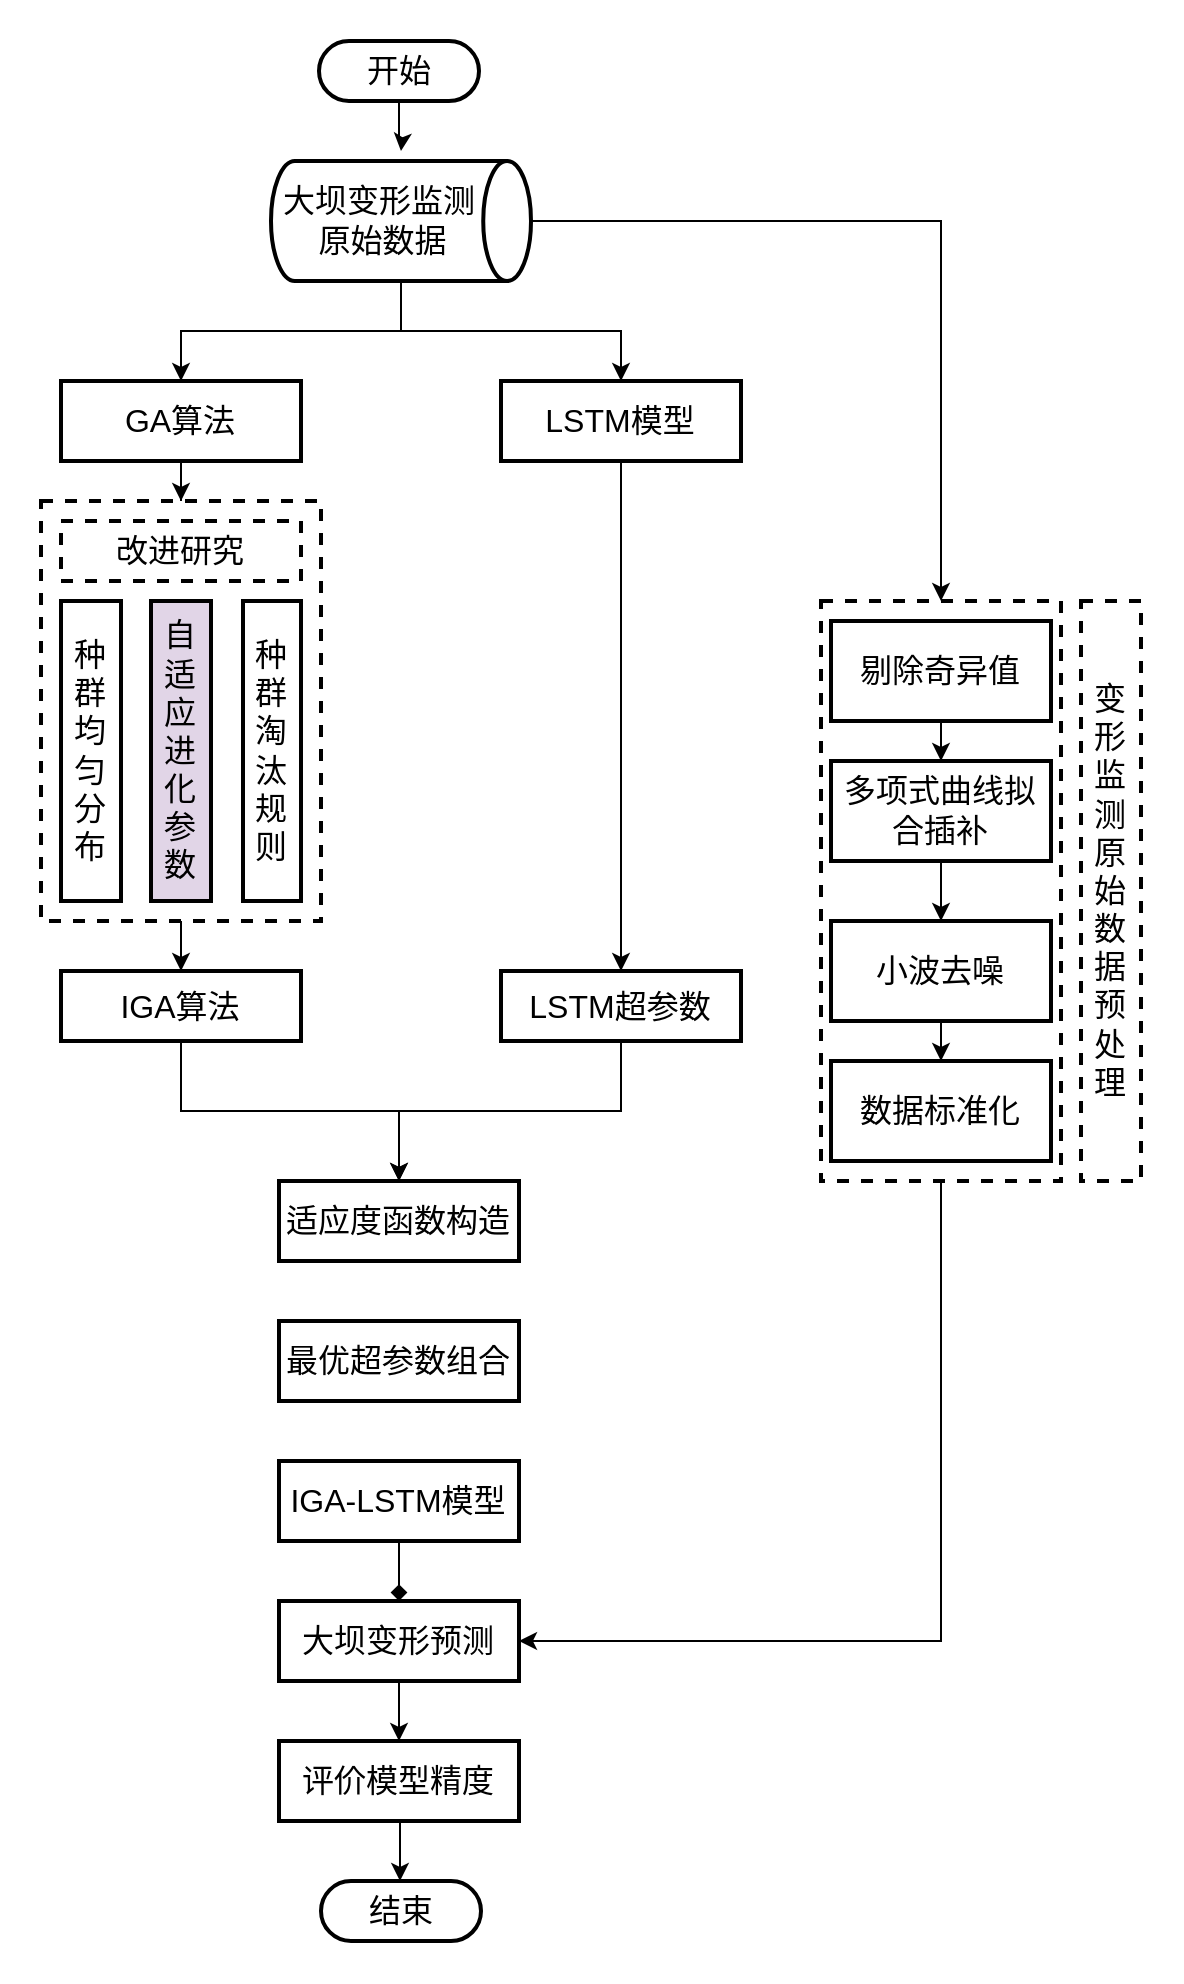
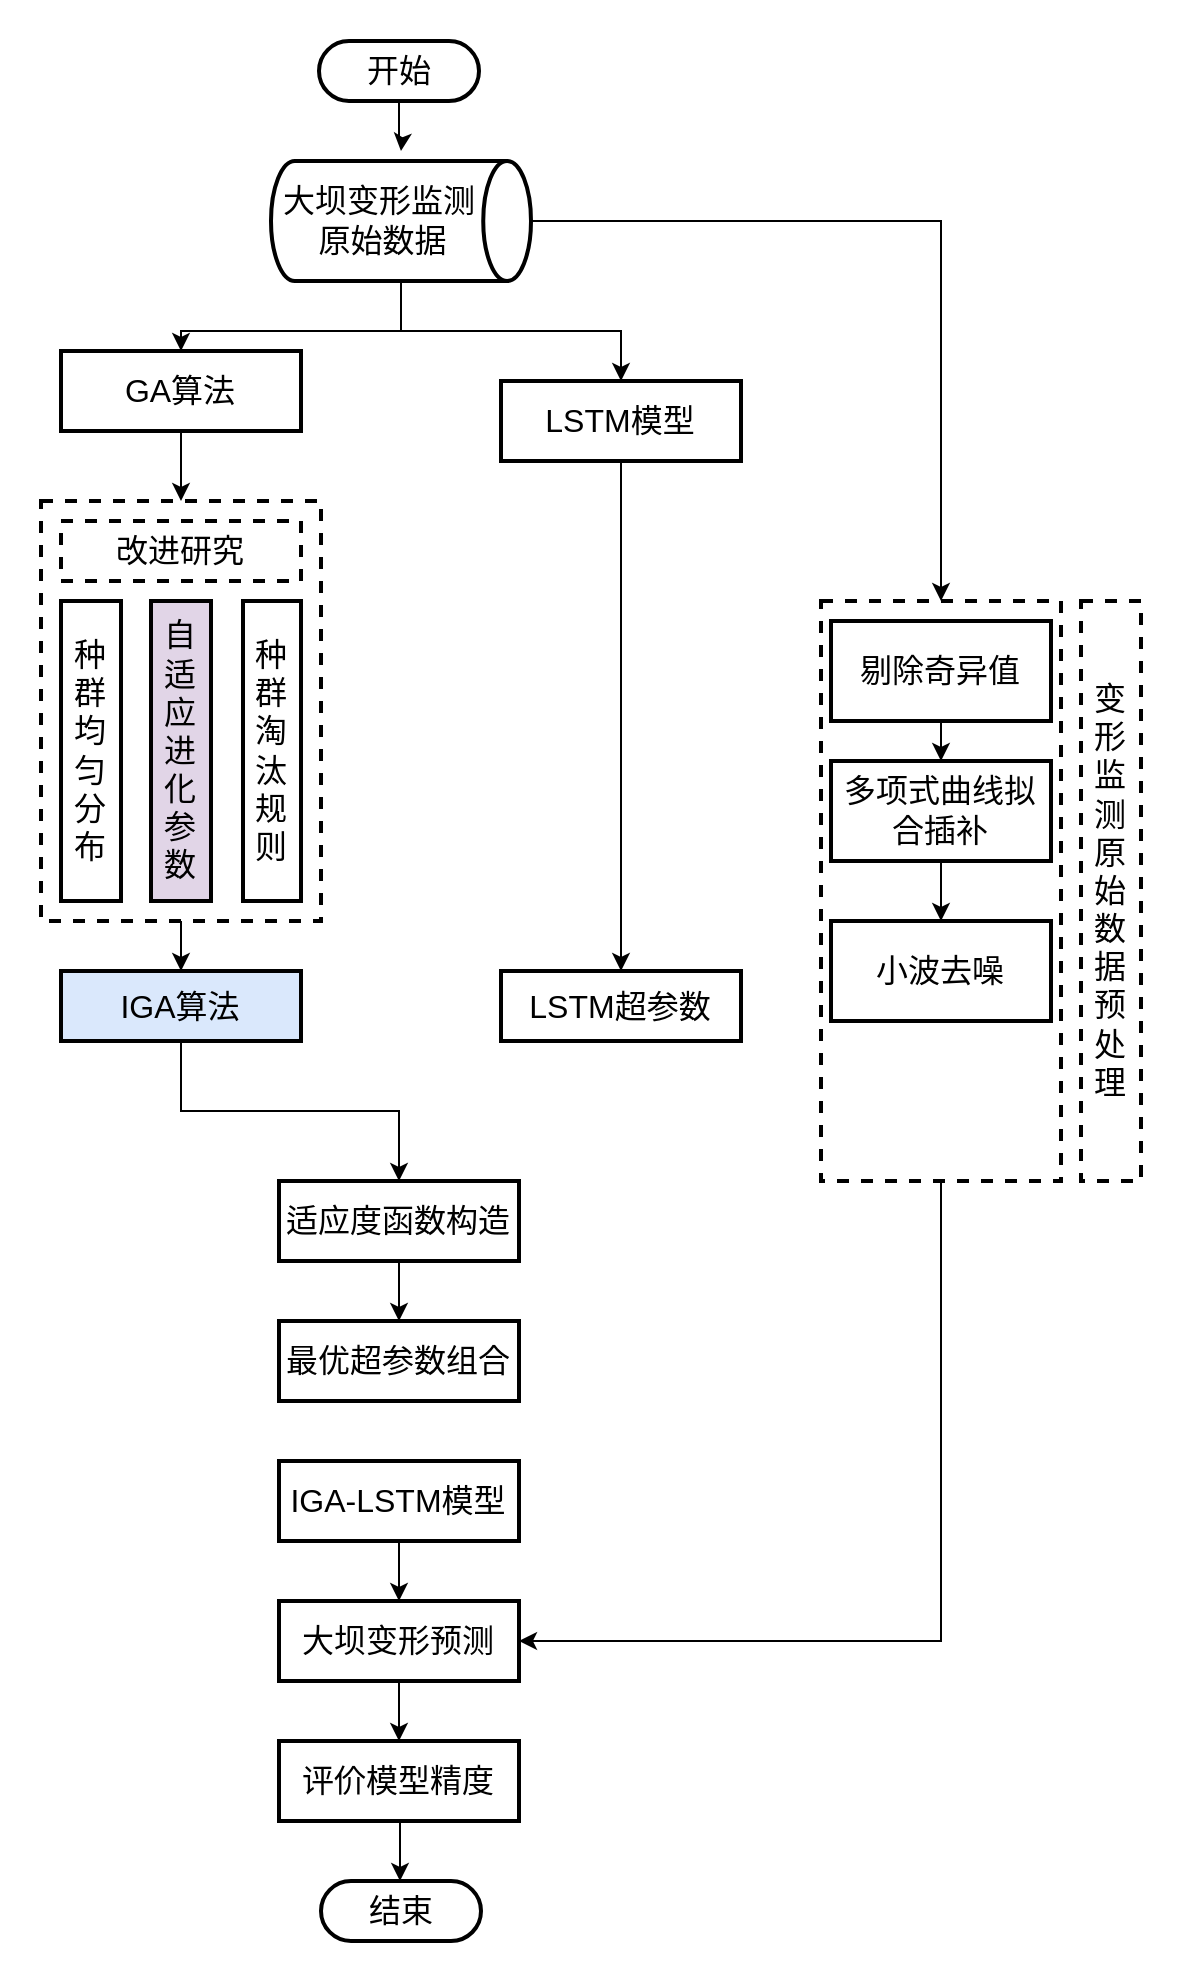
node "GA算法": moved (181, 421) -> (181, 391)
node "IGA算法": fillcolor #ffffff -> #dae8fc
edge "小波去噪" -> "数据标准化": removed
edge "LSTM超参数" -> "适应度函数构造": removed
node "数据标准化": removed
edge "适应度函数构造" -> "最优超参数组合": added
edge "IGA-LSTM模型" -> "大坝变形预测": arrowhead diamond -> classic
